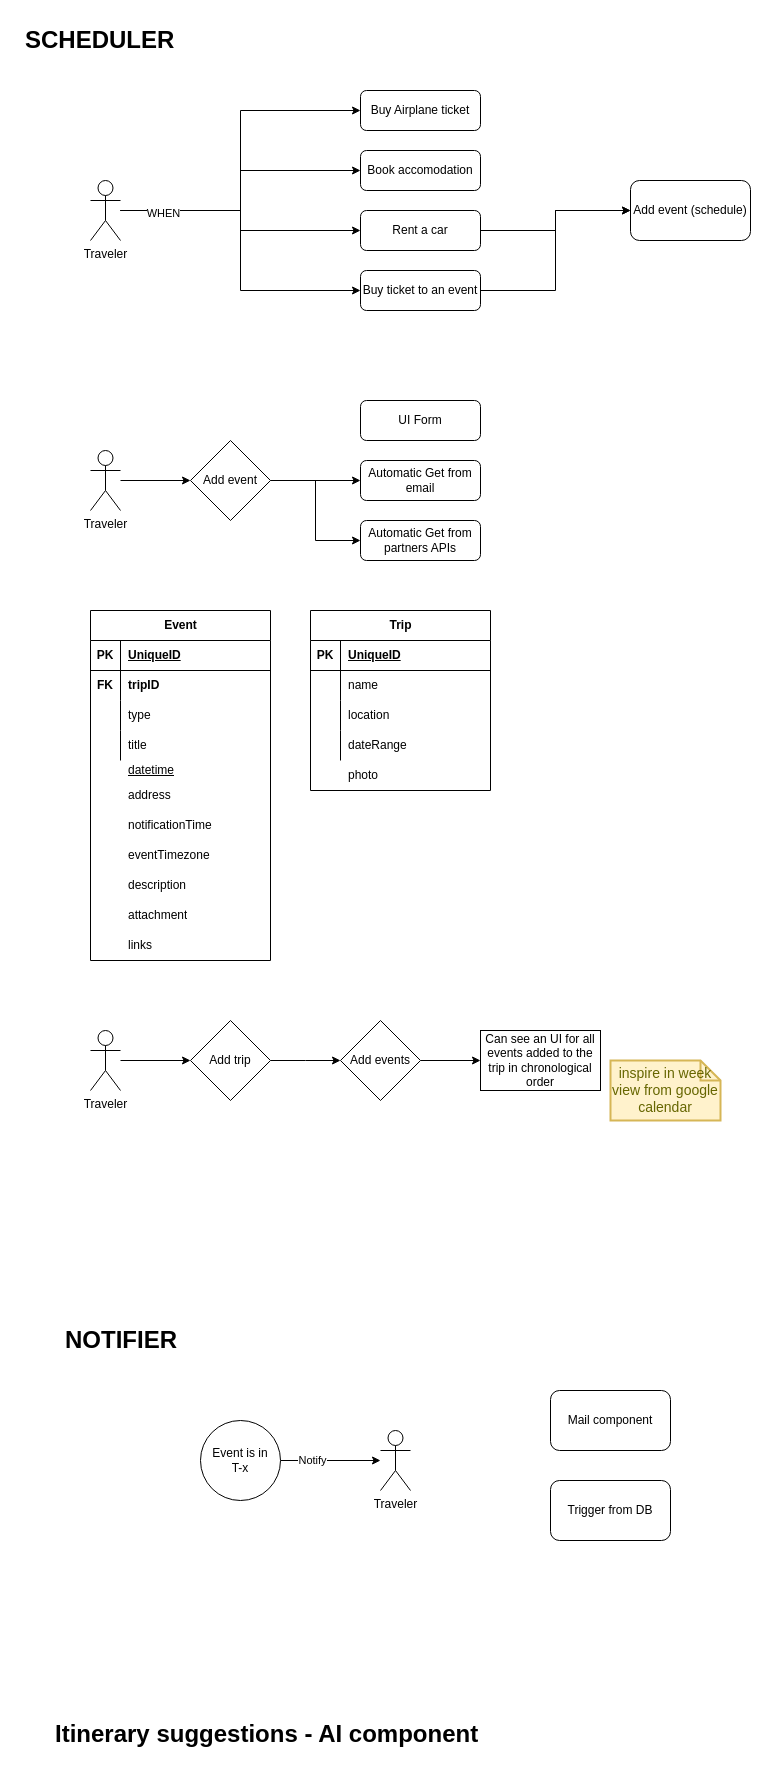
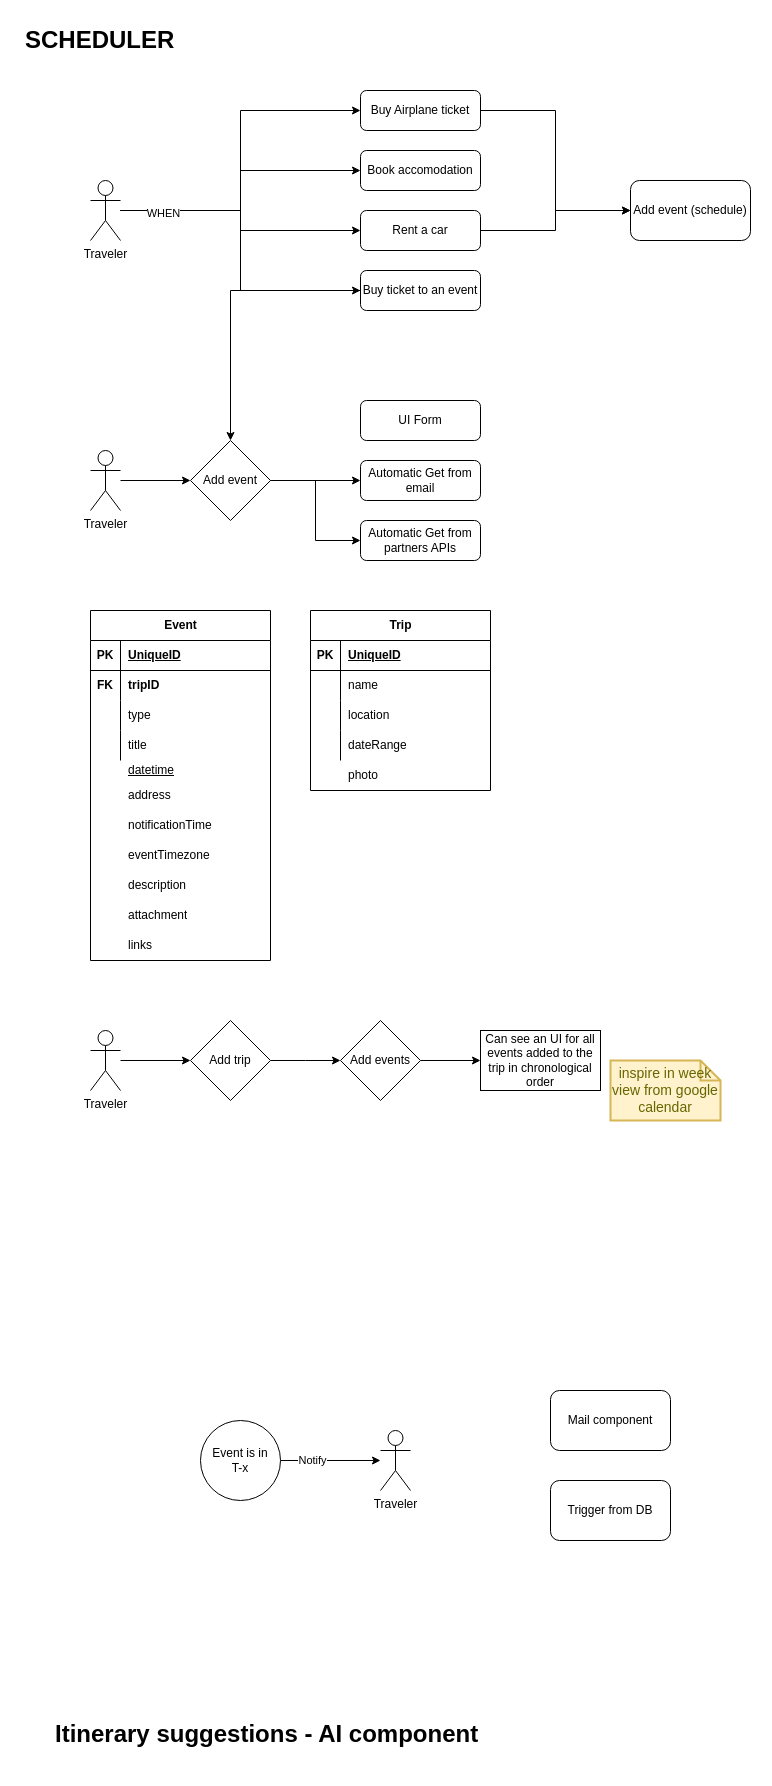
edge "Buy Airplane ticket" -> "Add event (schedule)": added
edge "Buy ticket to an event" -> "Add event (schedule)": now "Buy ticket to an event" -> "Add event"
node "NOTIFIER": removed
